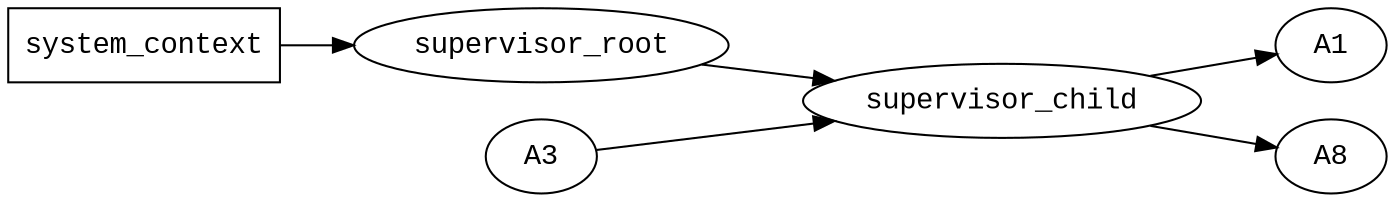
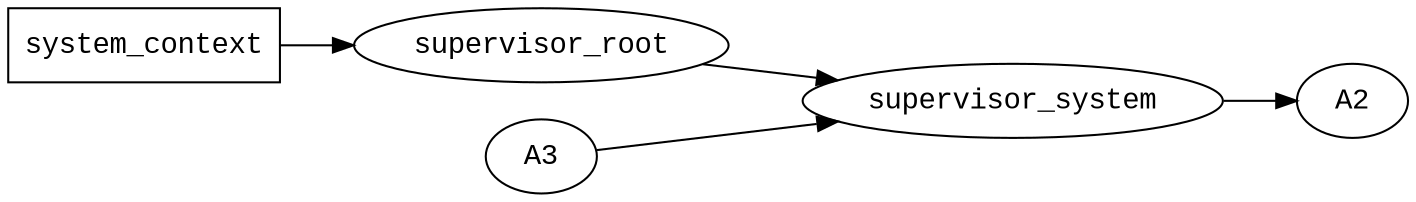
node "A1": removed
node "supervisor_child": label "supervisor_child" -> "supervisor_system"
node "A8": label "A8" -> "A2"
